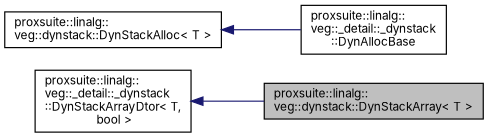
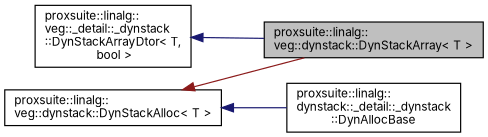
node "proxsuite::linalg:: veg::_detail::_dynstack ::DynAllocBase": label "proxsuite::linalg:: veg::_detail::_dynstack ::DynAllocBase" -> "proxsuite::linalg:: dynstack::_detail::_dynstack ::DynAllocBase"
edge "proxsuite::linalg:: veg::dynstack::DynStackArray< T >" -> "proxsuite::linalg:: veg::dynstack::DynStackAlloc< T >": added
